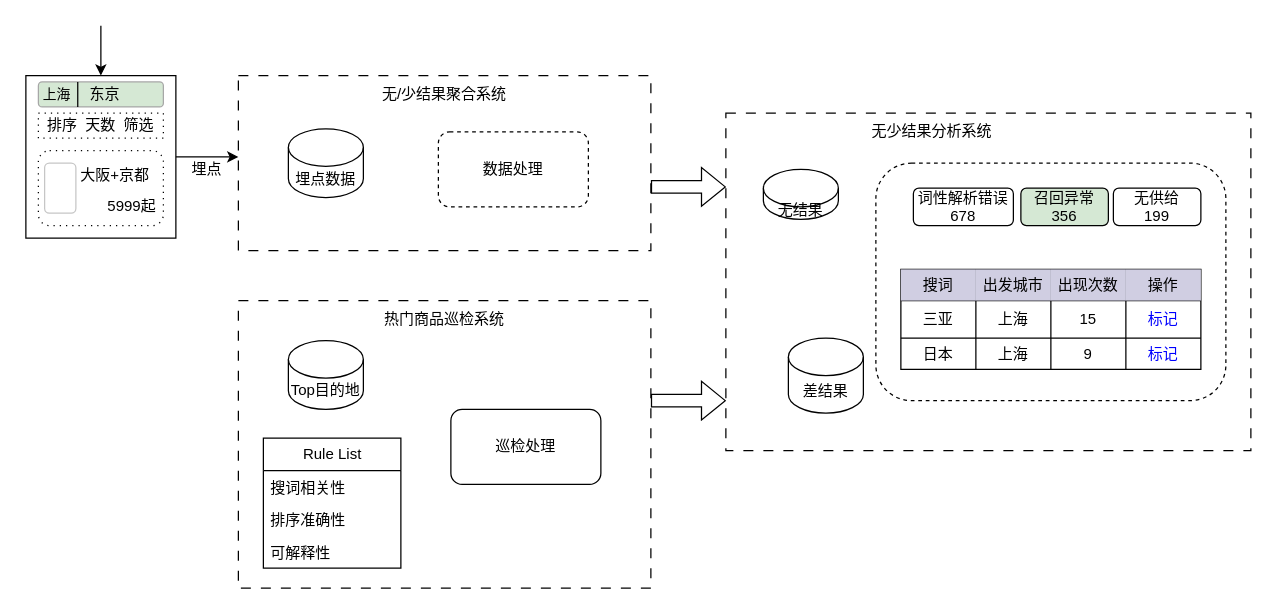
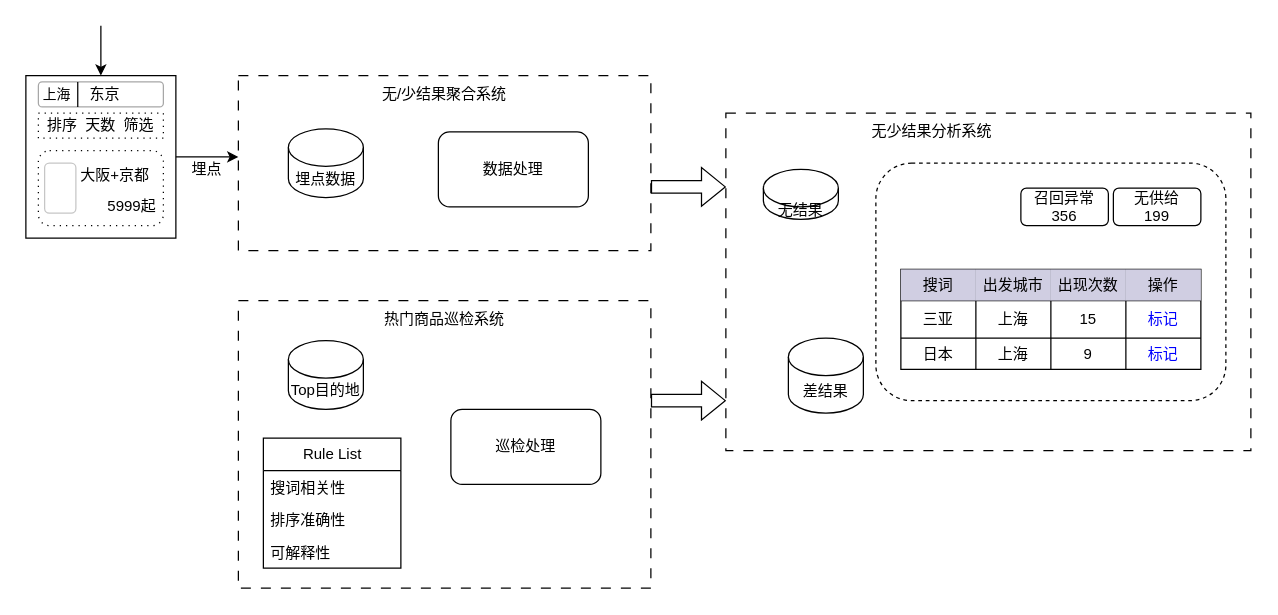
node "东京": fillcolor #d5e8d4 -> #ffffff
node "数据处理": style dashed -> solid
node "词性解析错误 678": removed
node "召回异常 356": fillcolor #d5e8d4 -> #ffffff
